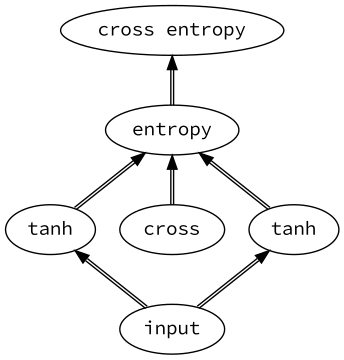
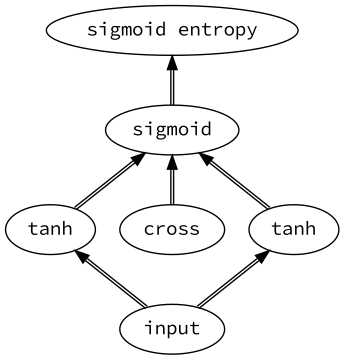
node "cross entropy": label "cross entropy" -> "sigmoid entropy"
node "entropy": label "entropy" -> "sigmoid"
